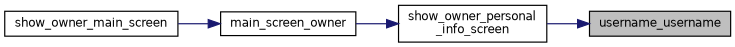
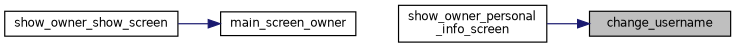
node "show_owner_main_screen": label "show_owner_main_screen" -> "show_owner_show_screen"
edge "main_screen_owner" -> "show_owner_personal _info_screen": removed
node "username_username": label "username_username" -> "change_username"
